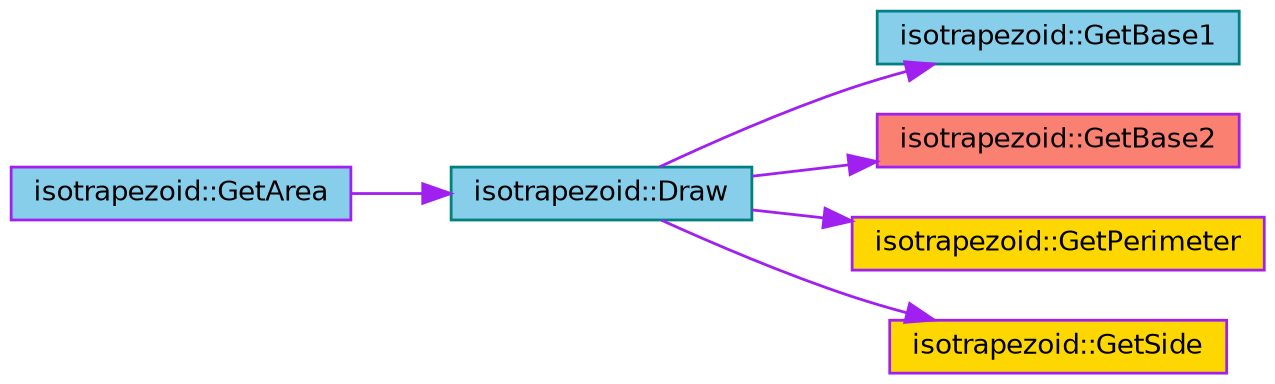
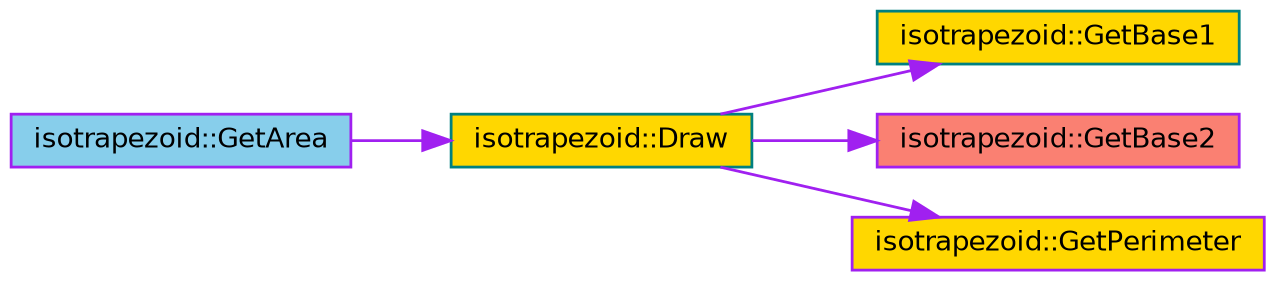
node "isotrapezoid::GetBase1": fillcolor skyblue -> gold
node "isotrapezoid::Draw": fillcolor skyblue -> gold
node "isotrapezoid::GetSide": removed
